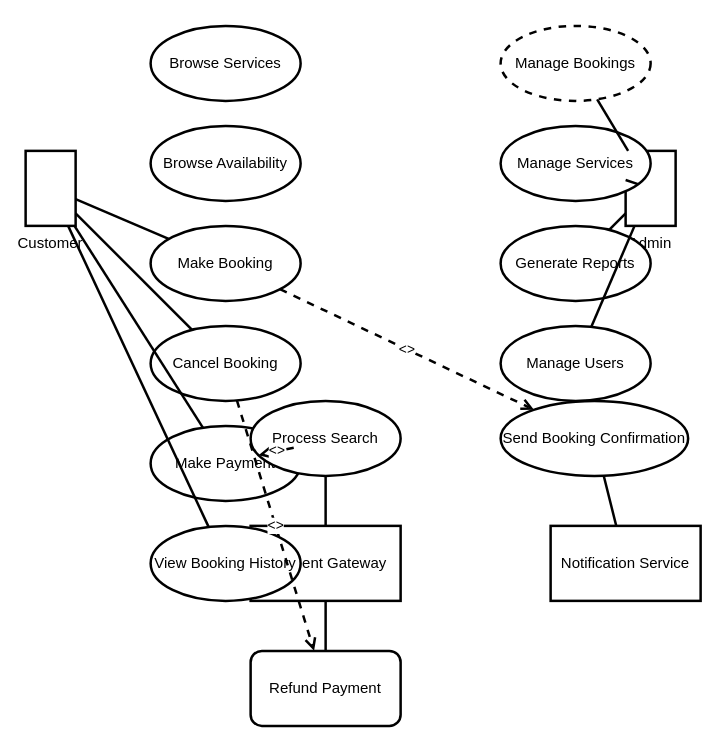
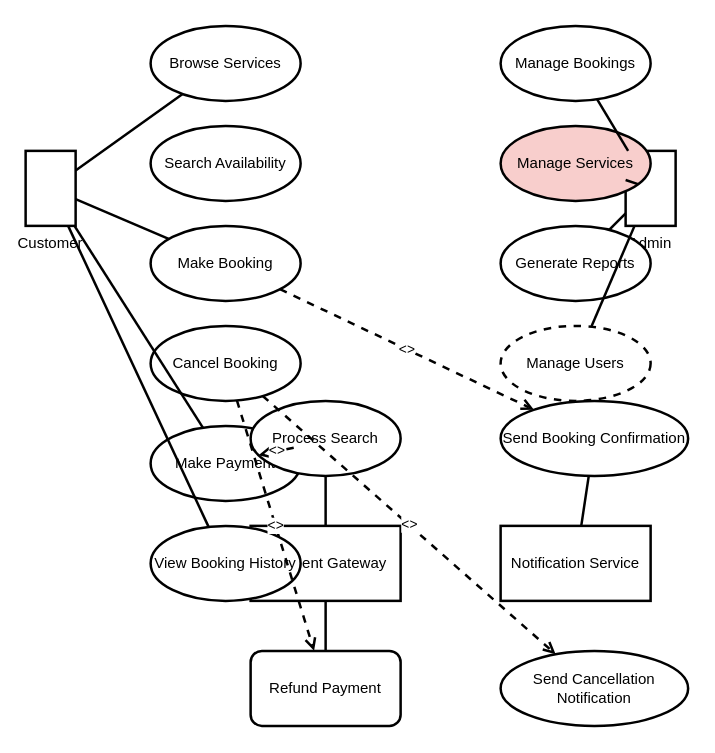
node "Manage Bookings": style dashed -> solid
node "Browse Availability": label "Browse Availability" -> "Search Availability"
node "Manage Services": fillcolor #ffffff -> #f8cecc
edge "Customer" -- "Cancel Booking": now "Customer" -- "Browse Services"
node "Manage Users": style solid -> dashed
edge "Cancel Booking" -> "Send Cancellation Notification": added, label ">"
node "Notification Service": moved (626, 563) -> (576, 563)
node "Send Cancellation Notification": added
